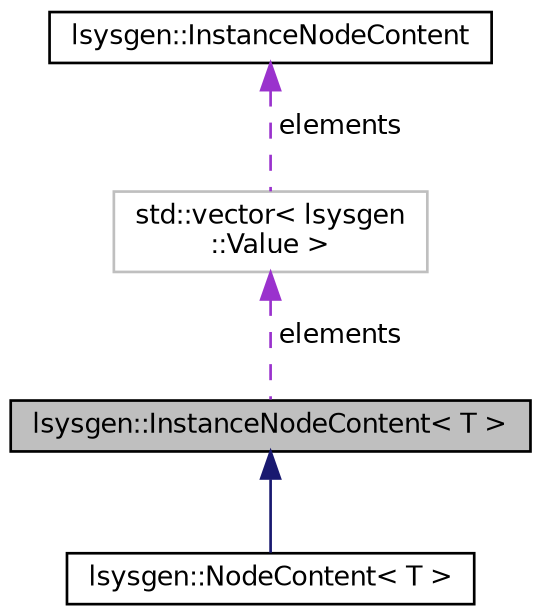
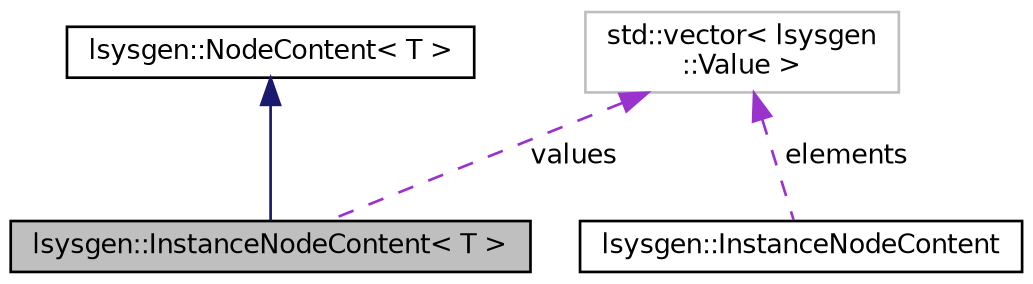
edge "std::vector< lsysgen ::Value >" -> "lsysgen::InstanceNodeContent": reversed
edge "lsysgen::InstanceNodeContent< T >" -> "std::vector< lsysgen ::Value >": label " elements" -> " values"
edge "lsysgen::NodeContent< T >" -> "lsysgen::InstanceNodeContent< T >": reversed
